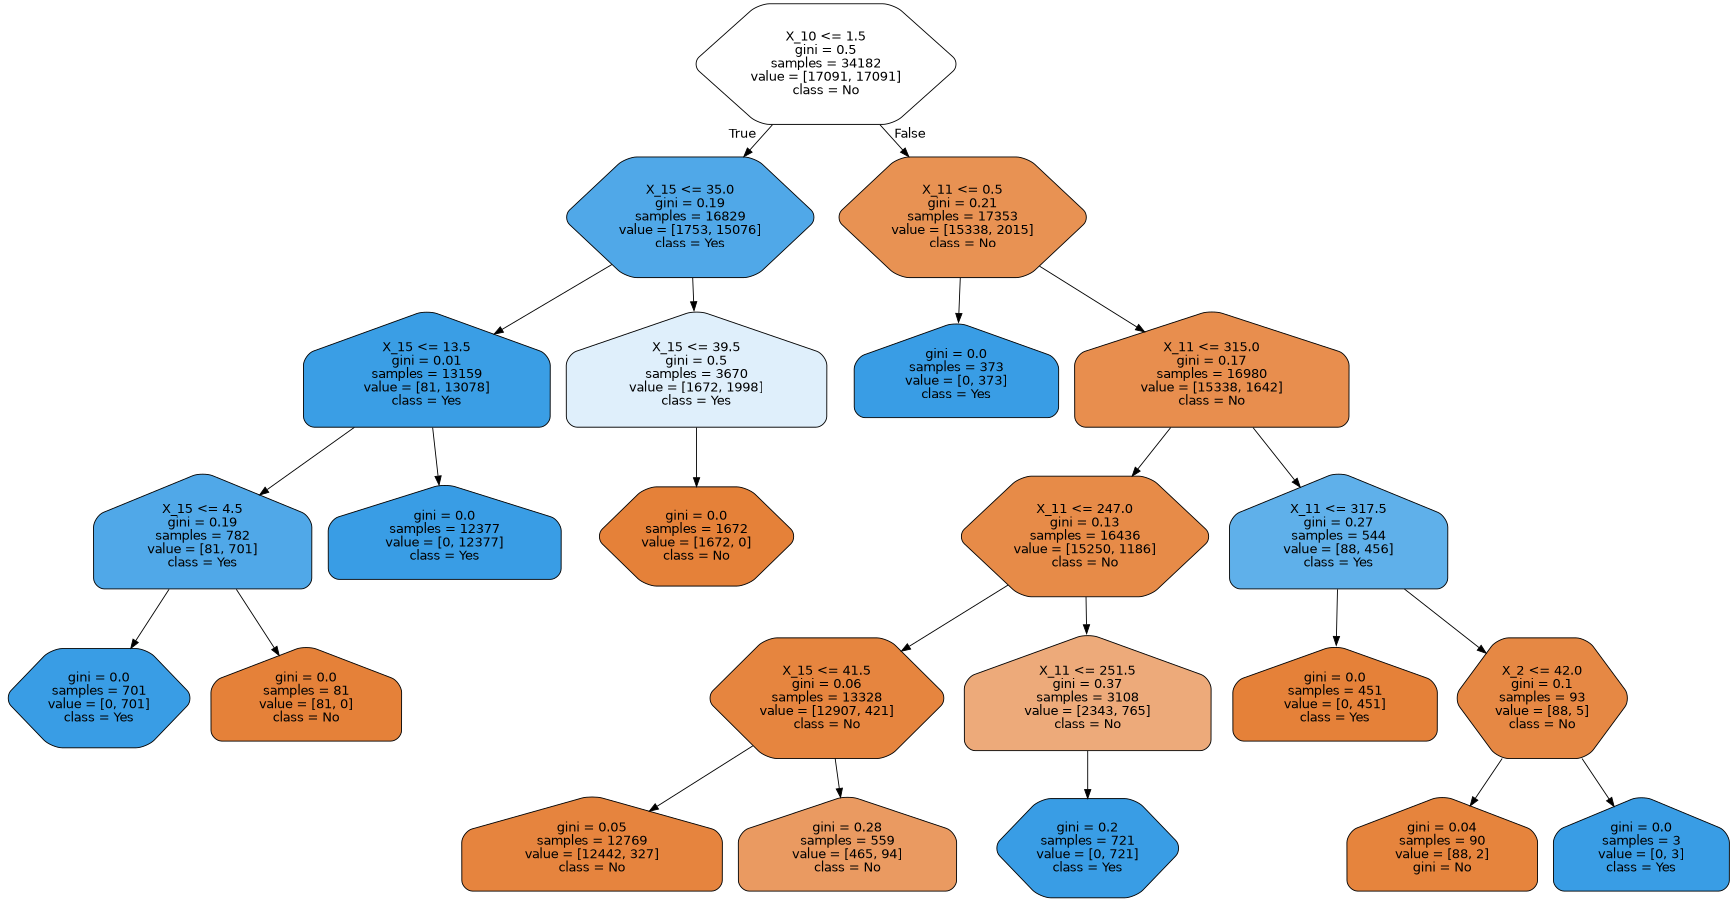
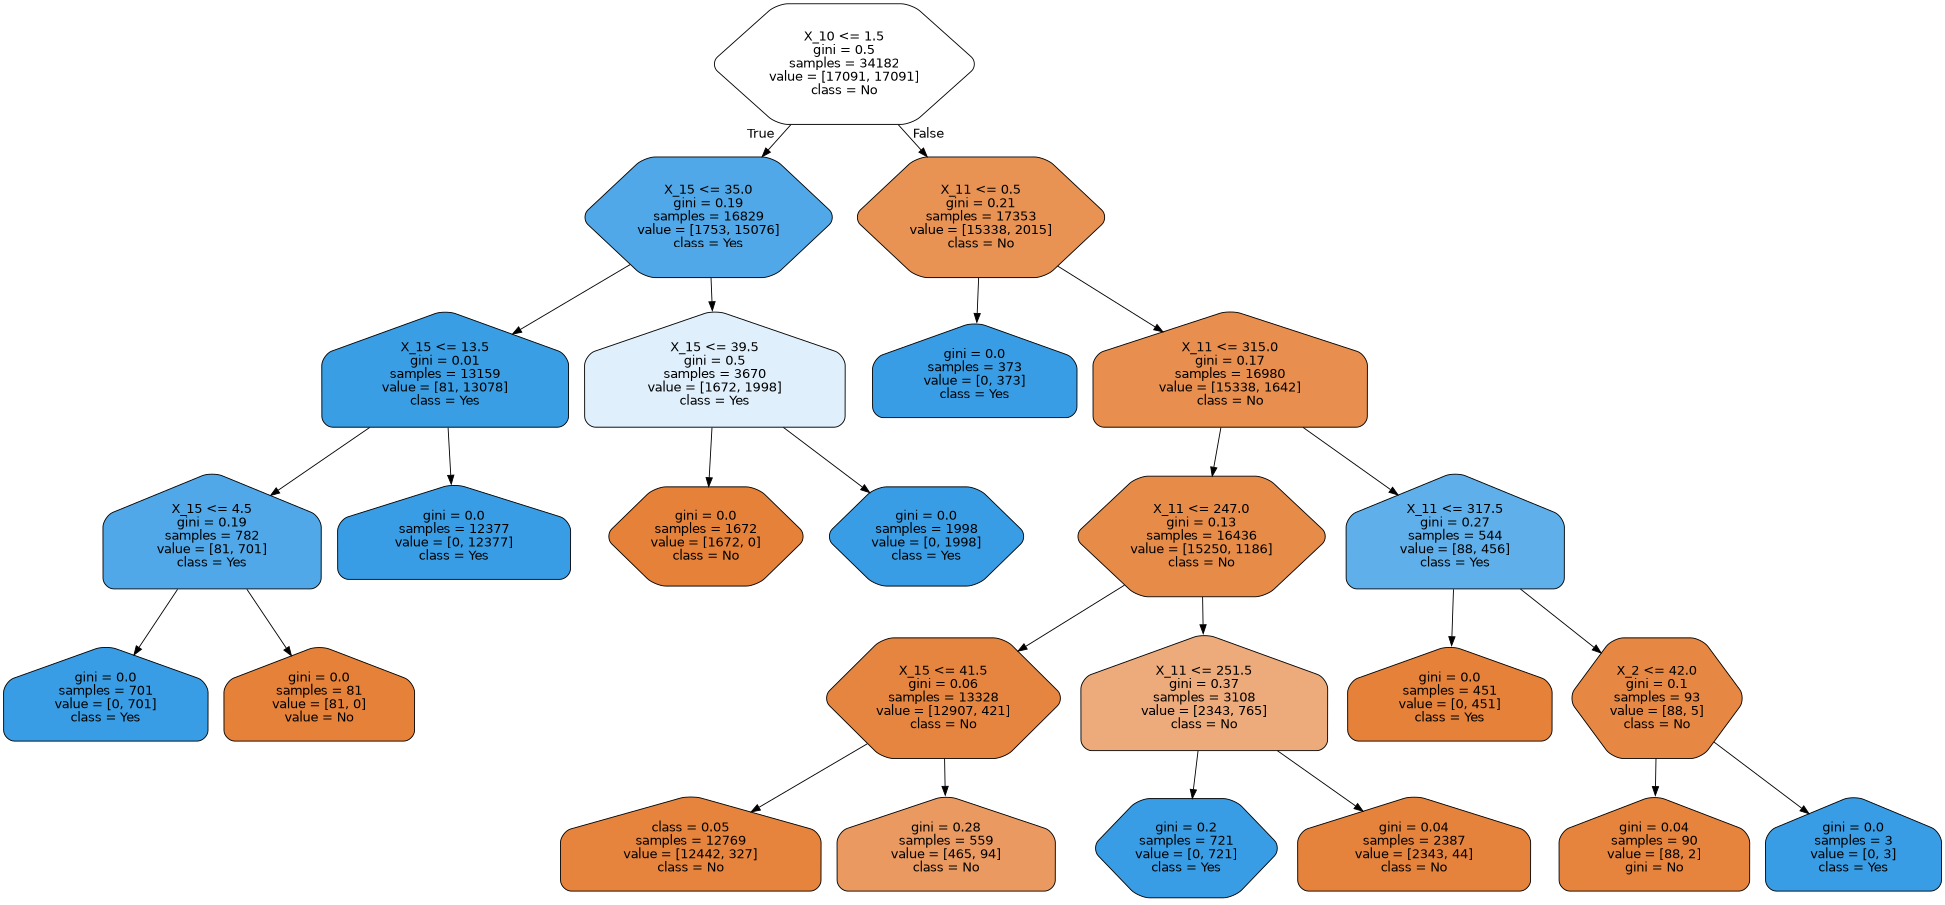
node "gini = 0.0 samples = 1998 value = [0, 1998] class = Yes": added
node "gini = 0.0 samples = 701 value = [0, 701] class = Yes": shape hexagon -> house
node "gini = 0.0 samples = 81 value = [81, 0] class = No": label "gini = 0.0 samples = 81 value = [81, 0] class = No" -> "gini = 0.0 samples = 81 value = [81, 0] value = No"
node "gini = 0.05 samples = 12769 value = [12442, 327] class = No": label "gini = 0.05 samples = 12769 value = [12442, 327] class = No" -> "class = 0.05 samples = 12769 value = [12442, 327] class = No"
node "gini = 0.04 samples = 2387 value = [2343, 44] class = No": added
